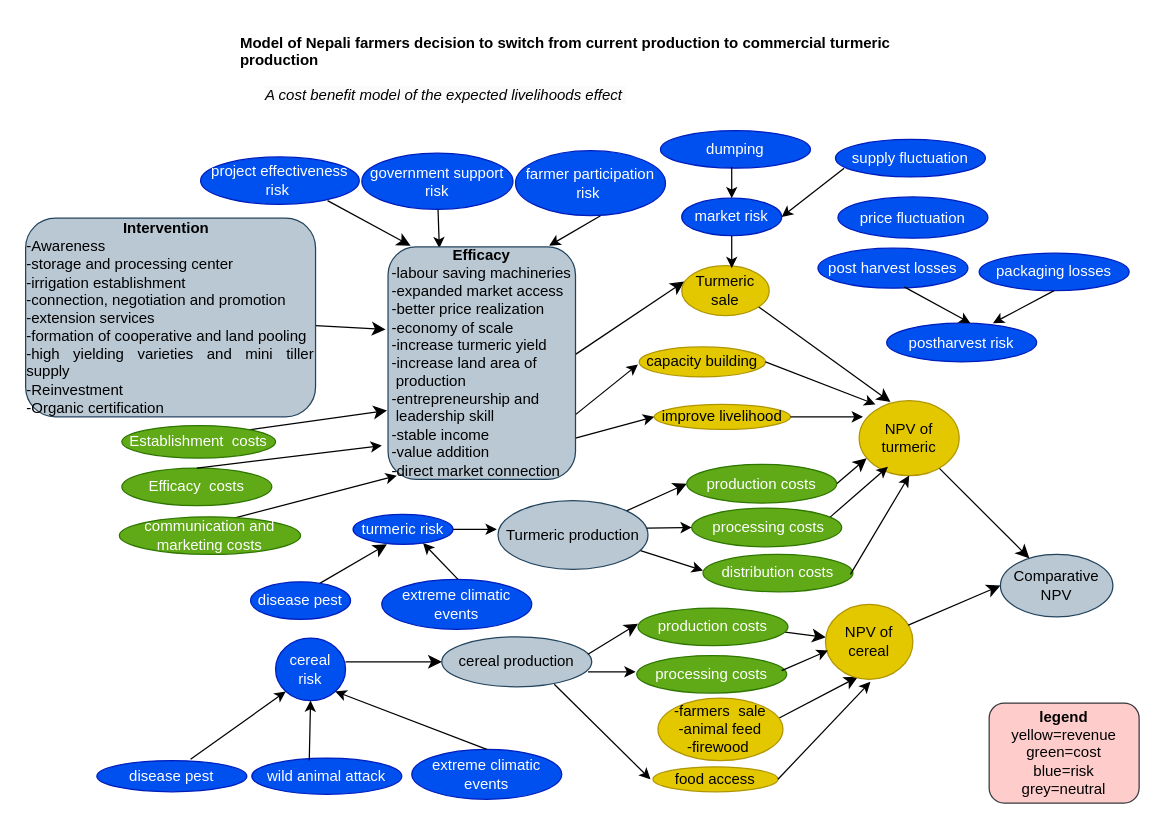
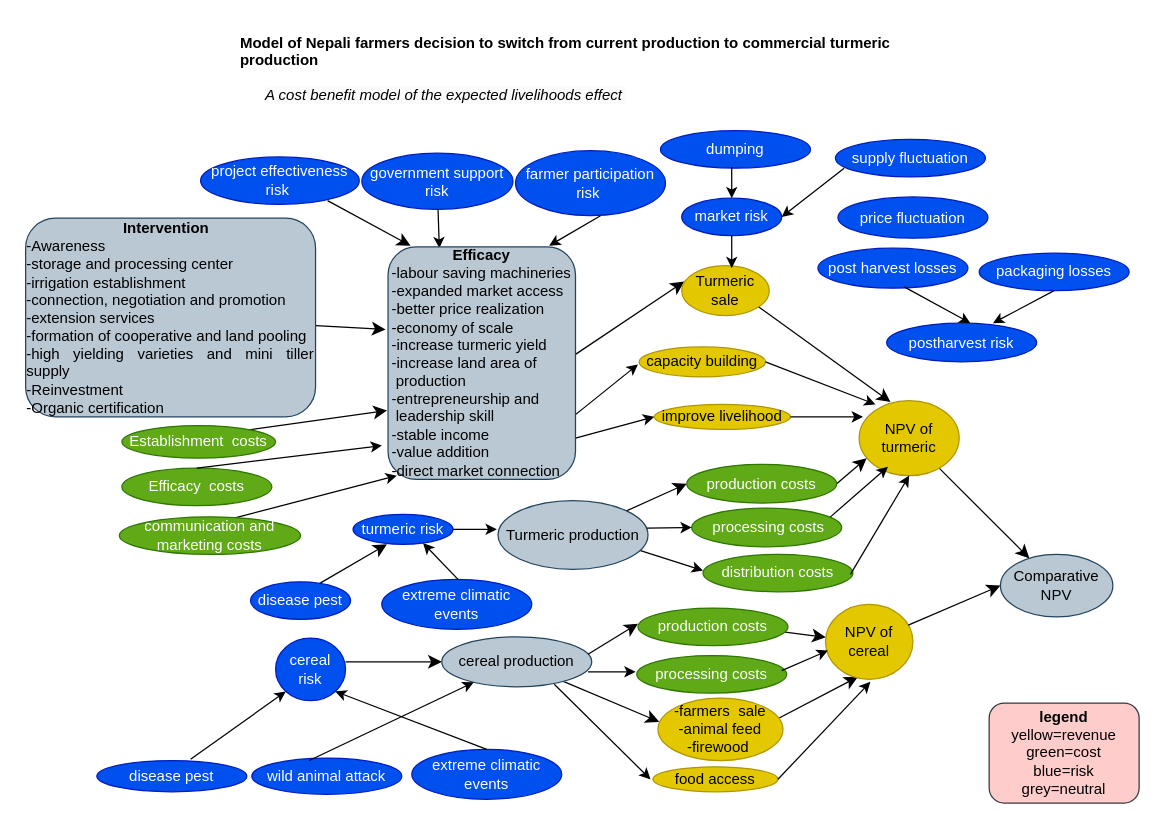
edge "cereal production" -> "-farmers sale -animal feed -firewood": added
edge "wild animal attack" -> "cereal risk": now "wild animal attack" -> "cereal production"
